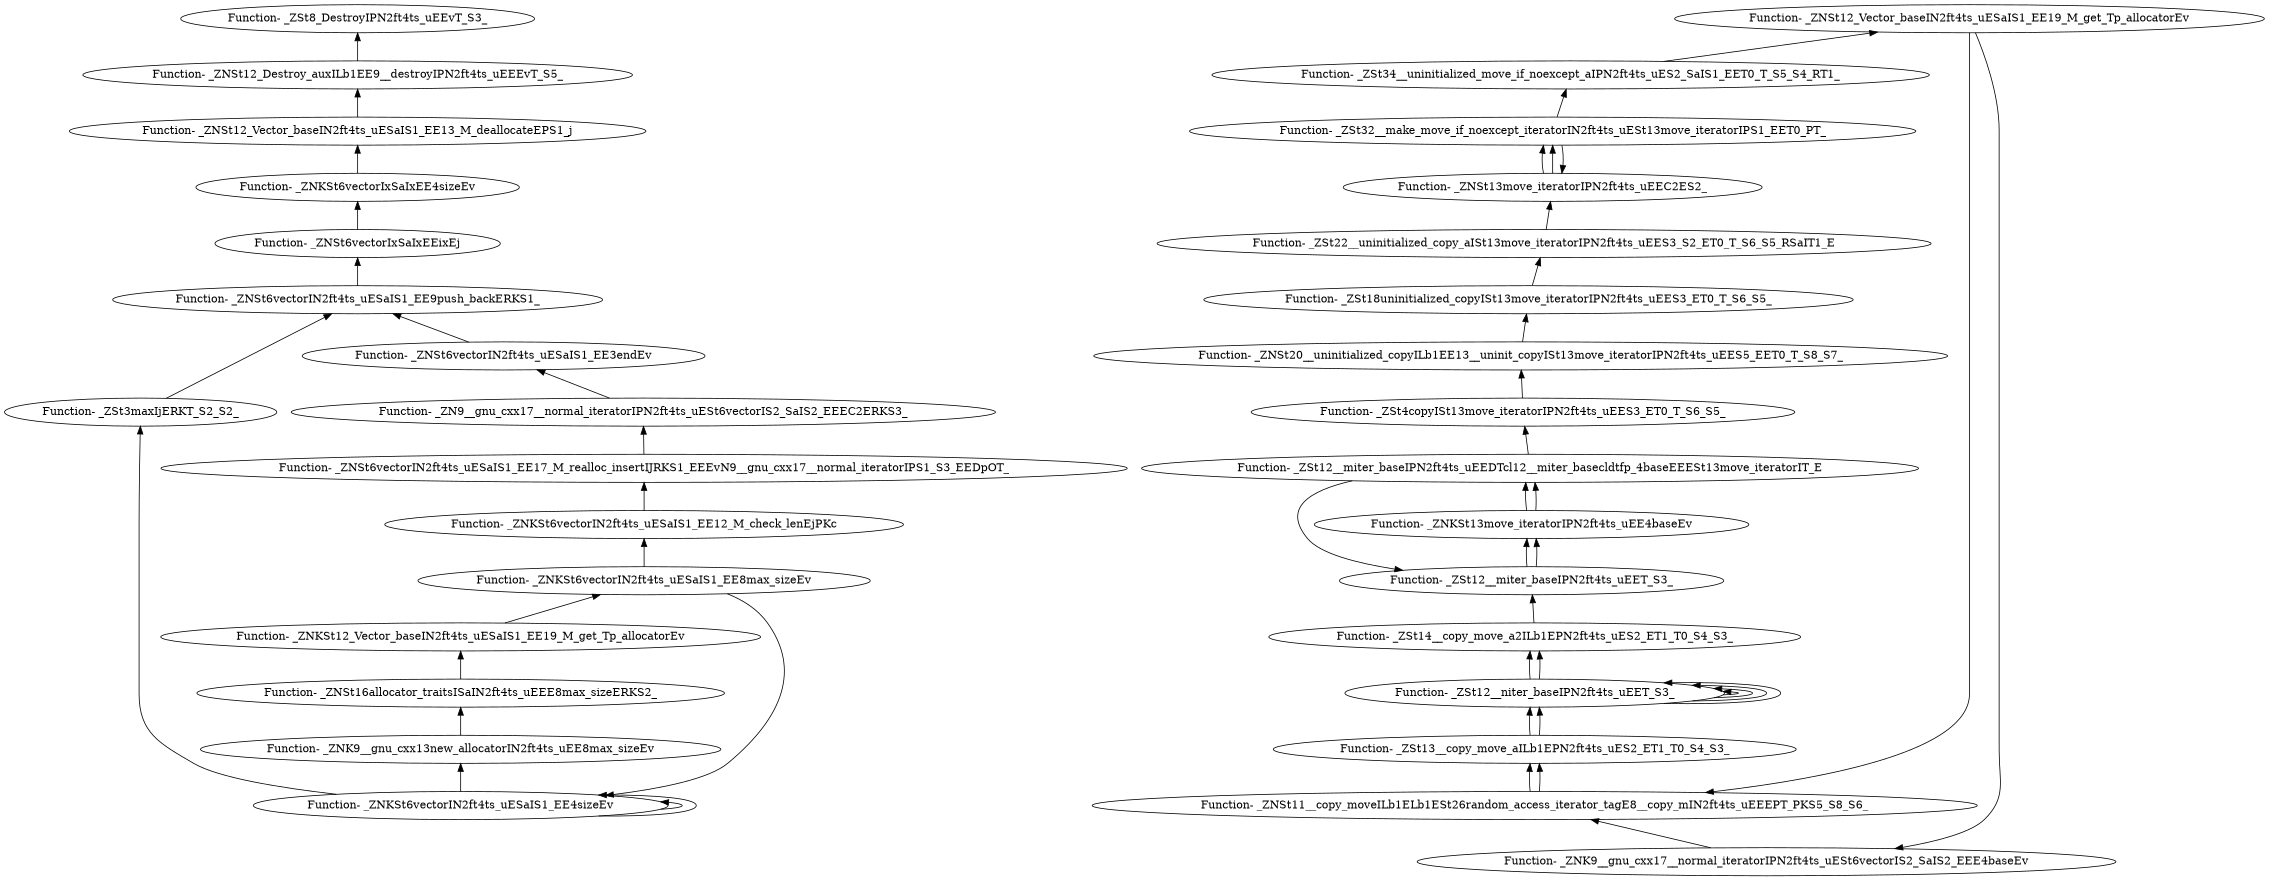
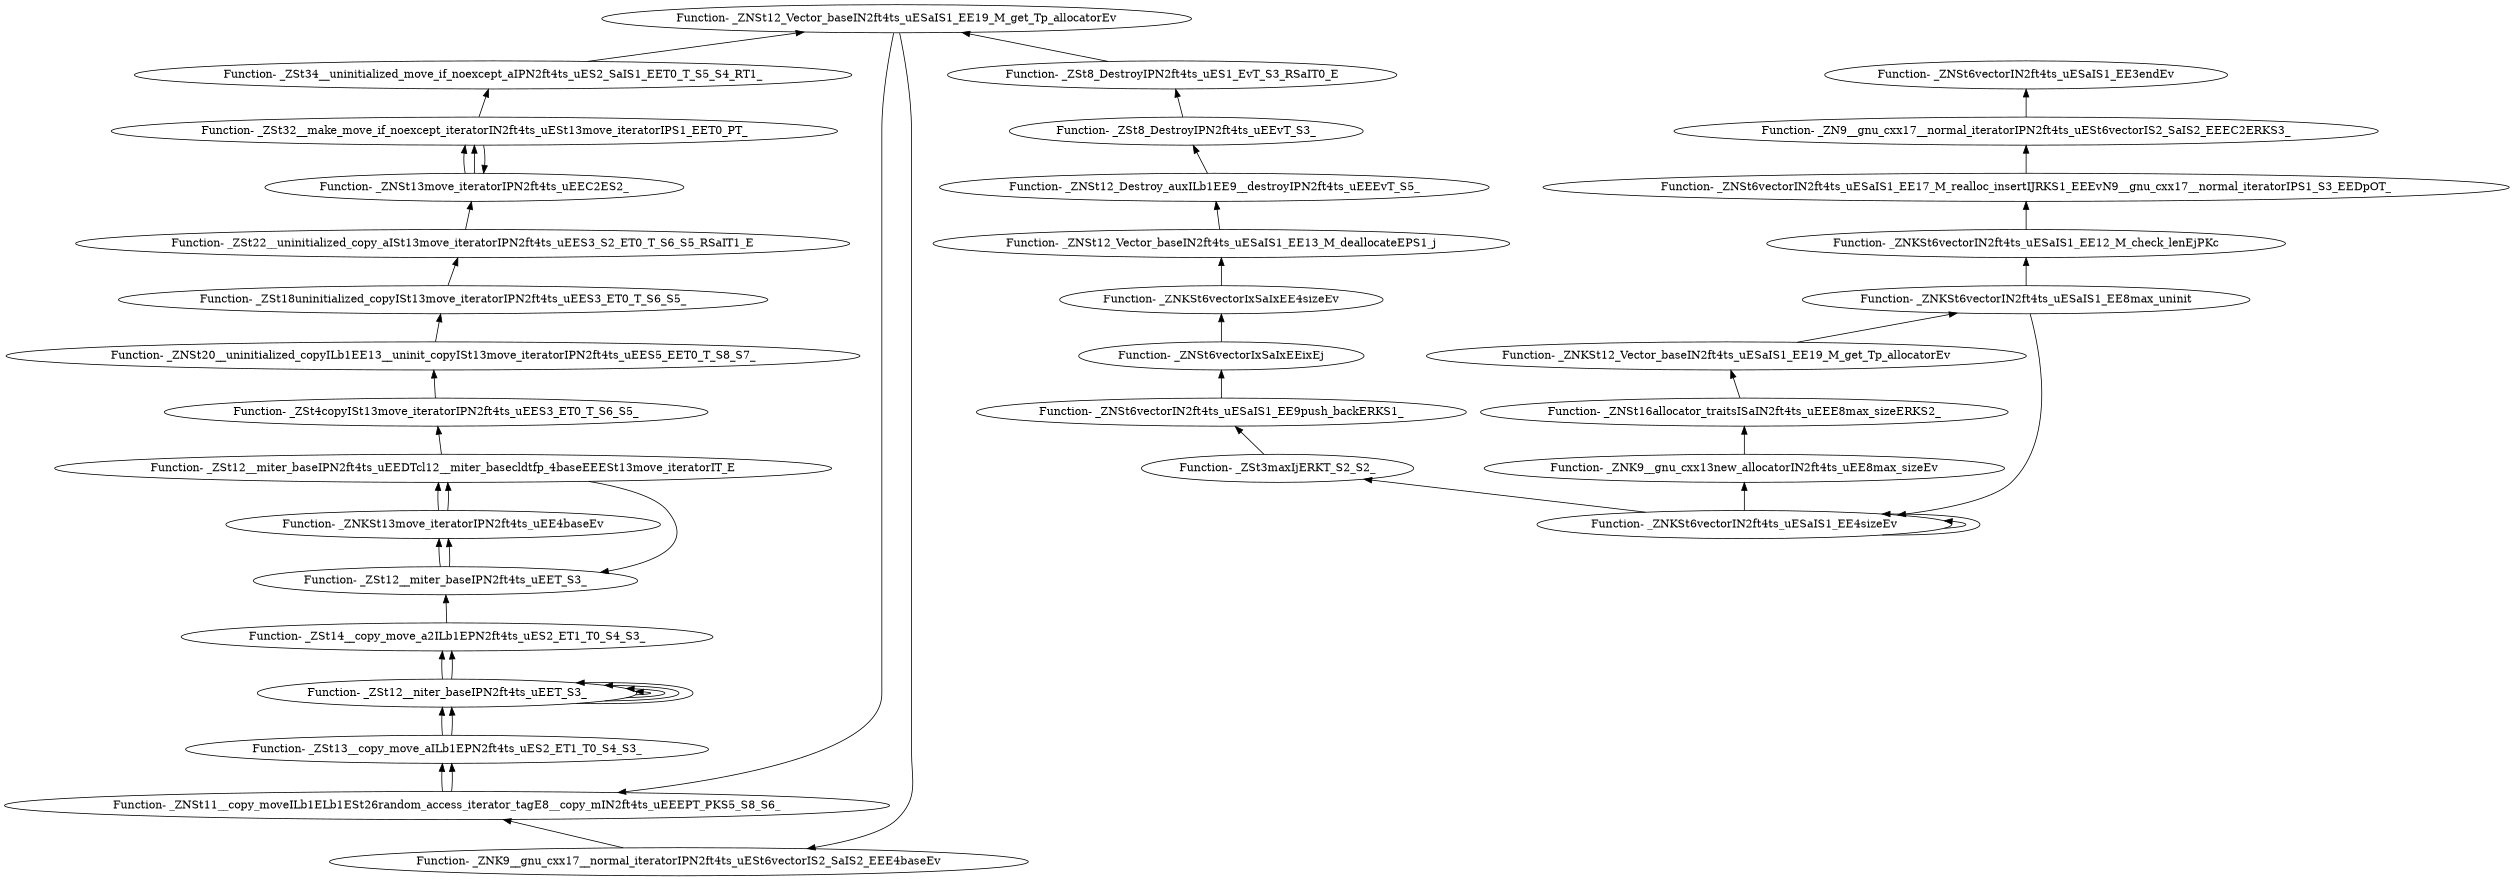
node "Function- _ZSt8_DestroyIPN2ft4ts_uES1_EvT_S3_RSaIT0_E": added
edge "Function- _ZNSt6vectorIN2ft4ts_uESaIS1_EE3endEv" -> "Function- _ZNSt6vectorIN2ft4ts_uESaIS1_EE9push_backERKS1_": removed
node "Function- _ZNKSt6vectorIN2ft4ts_uESaIS1_EE8max_sizeEv": label "Function- _ZNKSt6vectorIN2ft4ts_uESaIS1_EE8max_sizeEv" -> "Function- _ZNKSt6vectorIN2ft4ts_uESaIS1_EE8max_uninit"
